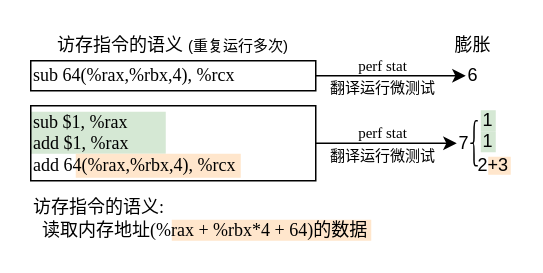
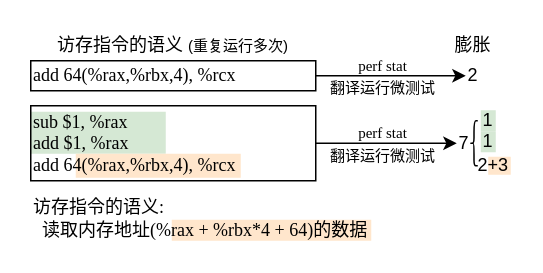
node "sub 64(%rax,%rbx,4), %rcx": label "sub 64(%rax,%rbx,4), %rcx" -> "add 64(%rax,%rbx,4), %rcx"
node "6": label "6" -> "2"
